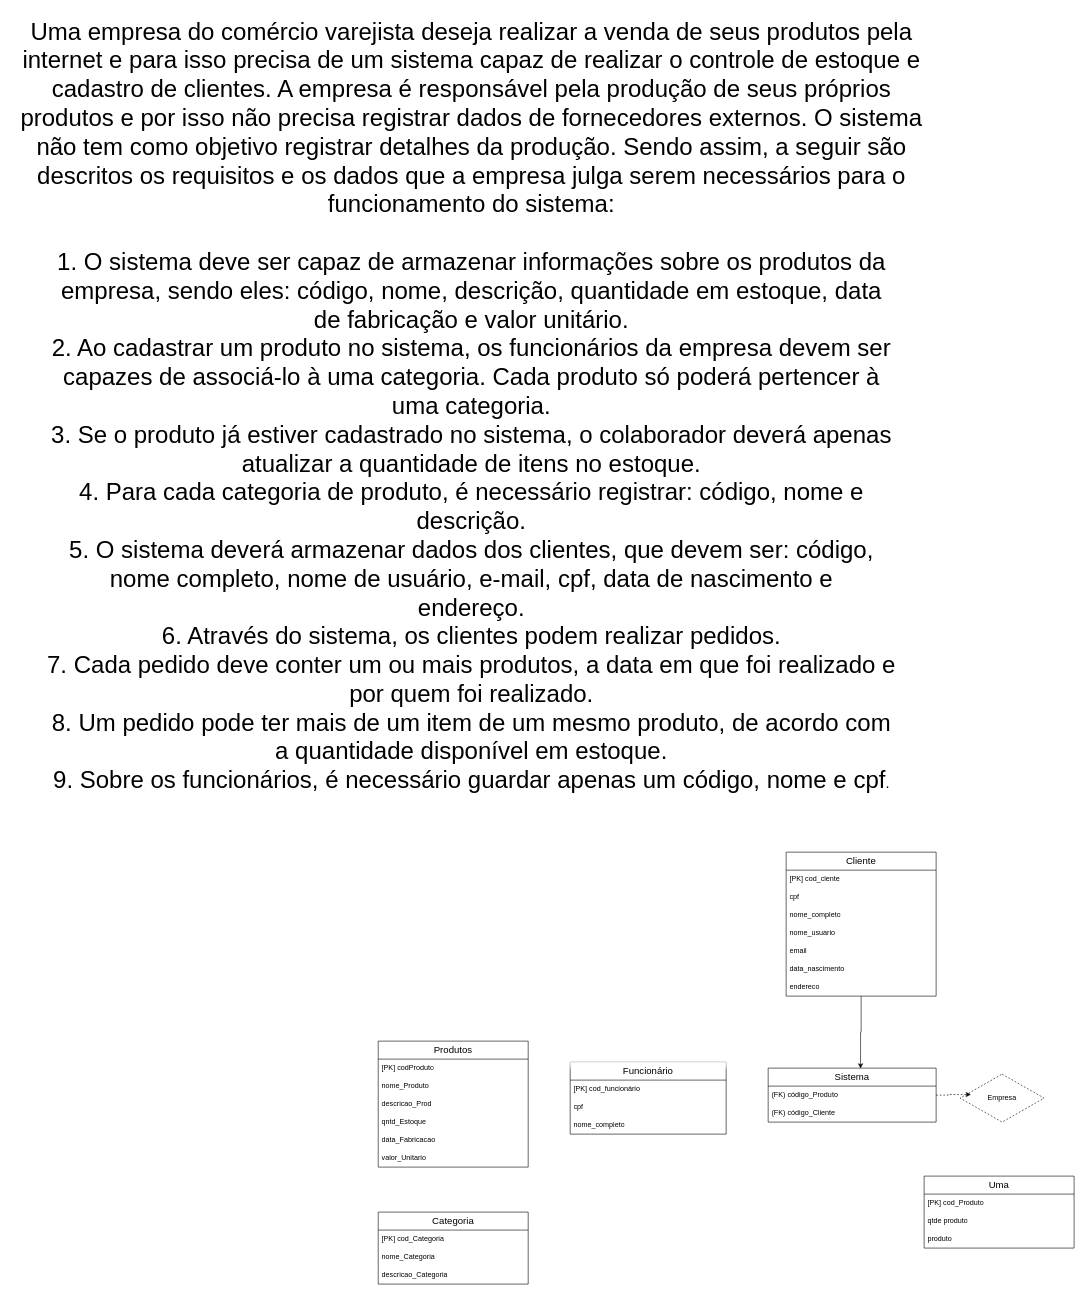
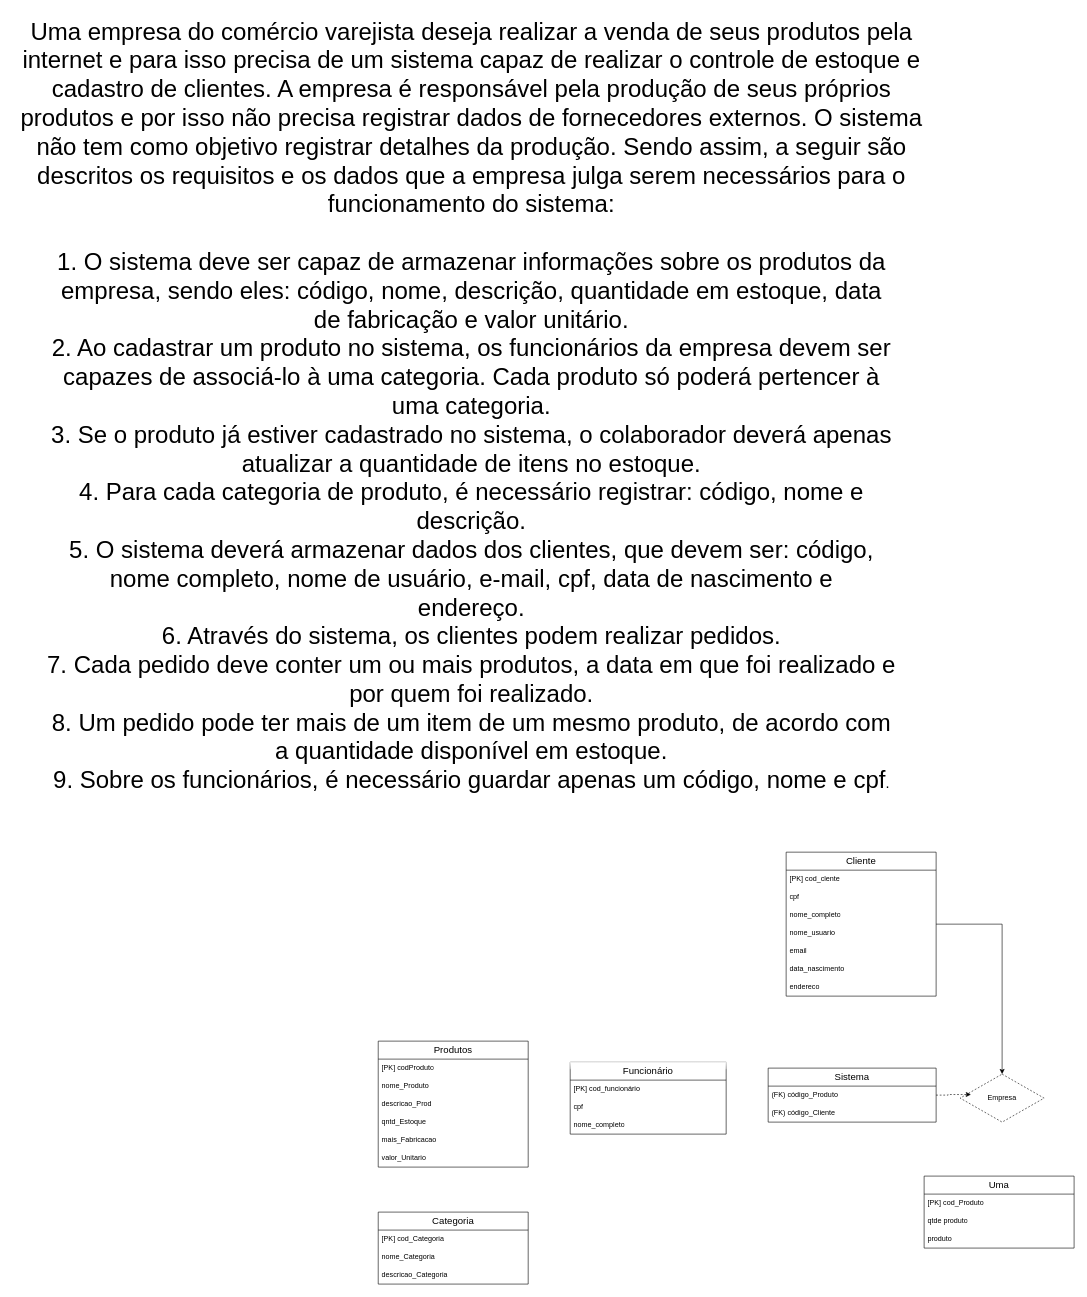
edge "Cliente" -> "Sistema": now "Cliente" -> "Empresa"
node "data_Fabricacao": label "data_Fabricacao" -> "mais_Fabricacao"
